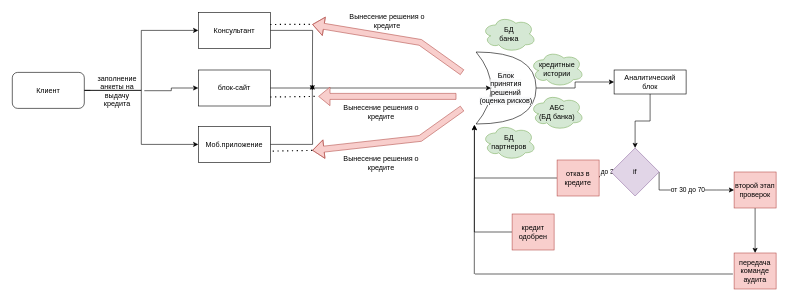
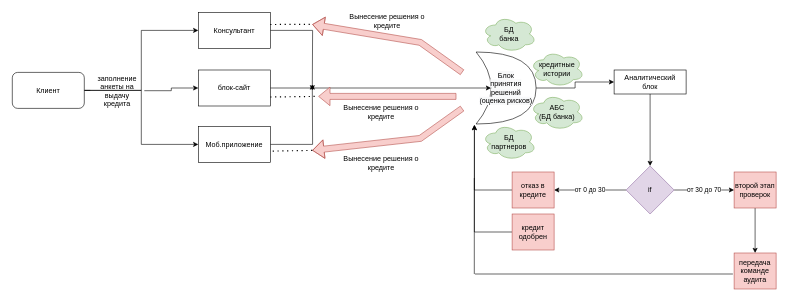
node "if": moved (635, 172) -> (650, 190)
node "отказ в кредите": moved (578, 178) -> (533, 190)
